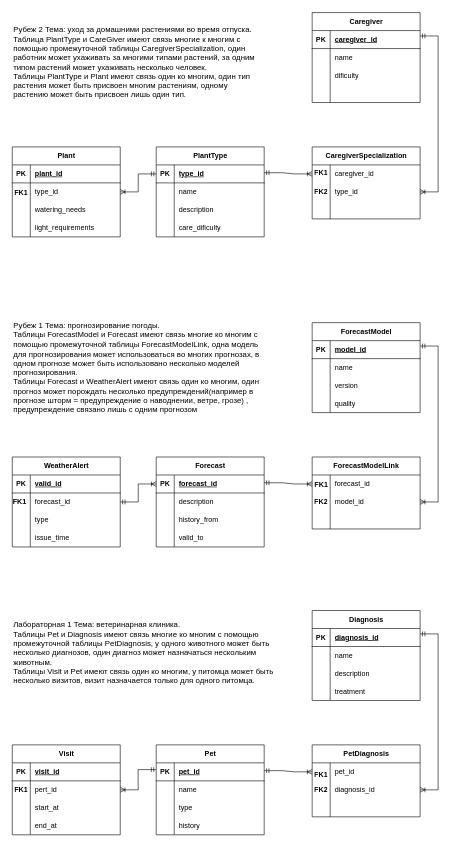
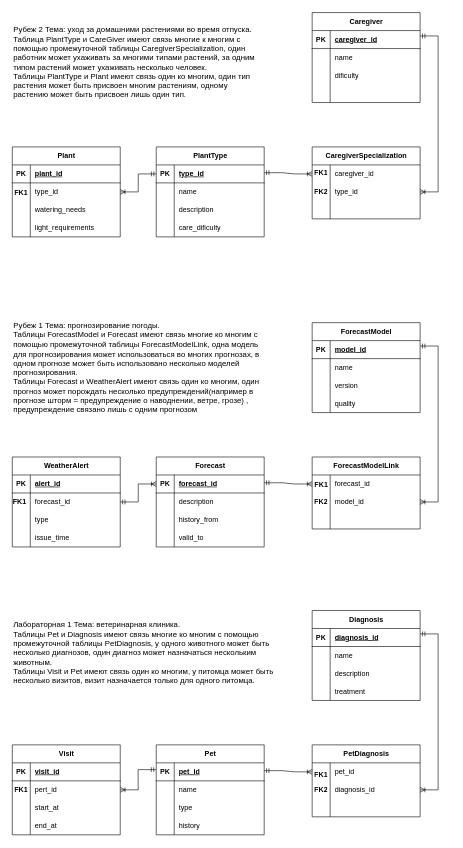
node "valid_id": label "valid_id" -> "alert_id"
